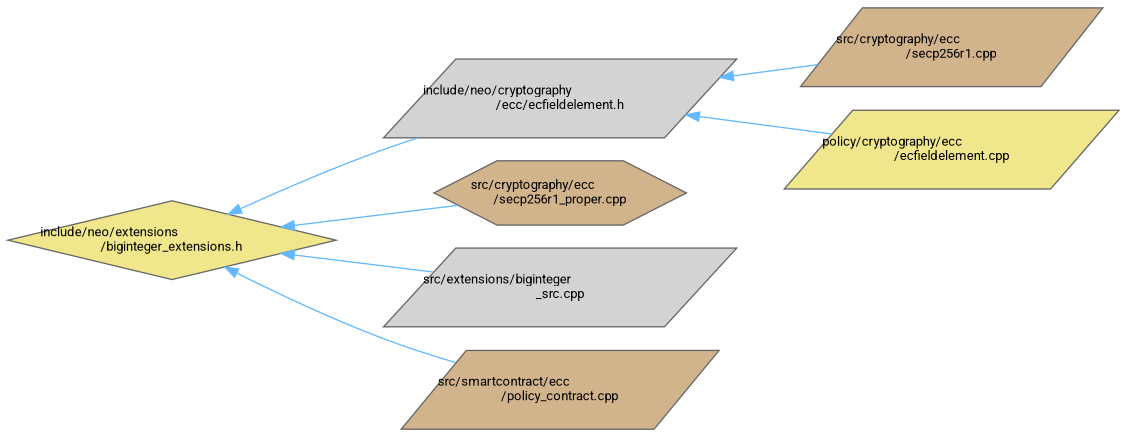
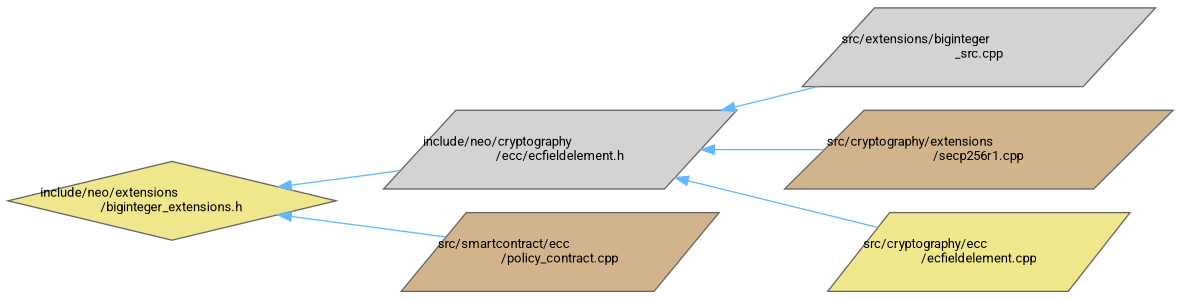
node "src/cryptography/ecc /secp256r1.cpp": label "src/cryptography/ecc /secp256r1.cpp" -> "src/cryptography/extensions /secp256r1.cpp"
node "policy/cryptography/ecc /ecfieldelement.cpp": label "policy/cryptography/ecc /ecfieldelement.cpp" -> "src/cryptography/ecc /ecfieldelement.cpp"
node "src/cryptography/ecc /secp256r1_proper.cpp": removed
edge "src/extensions/biginteger _src.cpp" -> "include/neo/extensions /biginteger_extensions.h": now "src/extensions/biginteger _src.cpp" -> "include/neo/cryptography /ecc/ecfieldelement.h"
